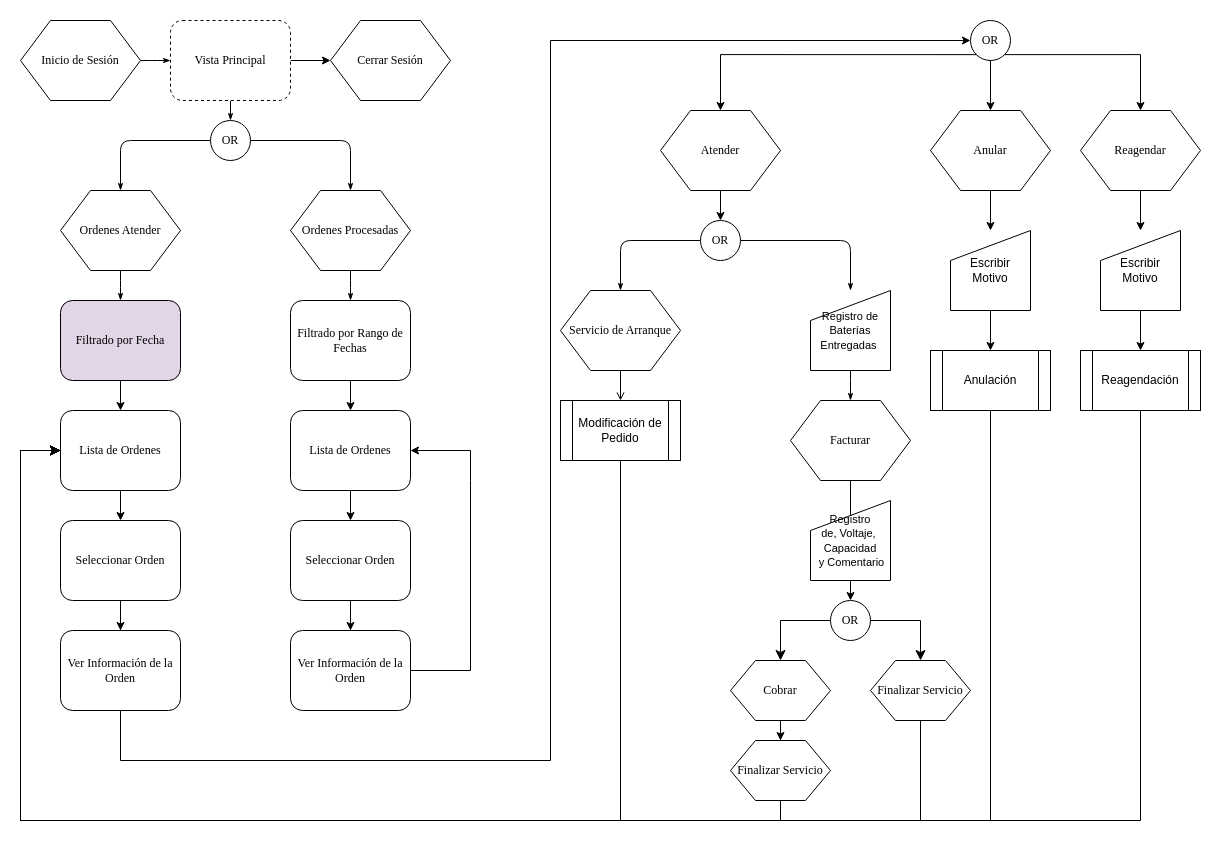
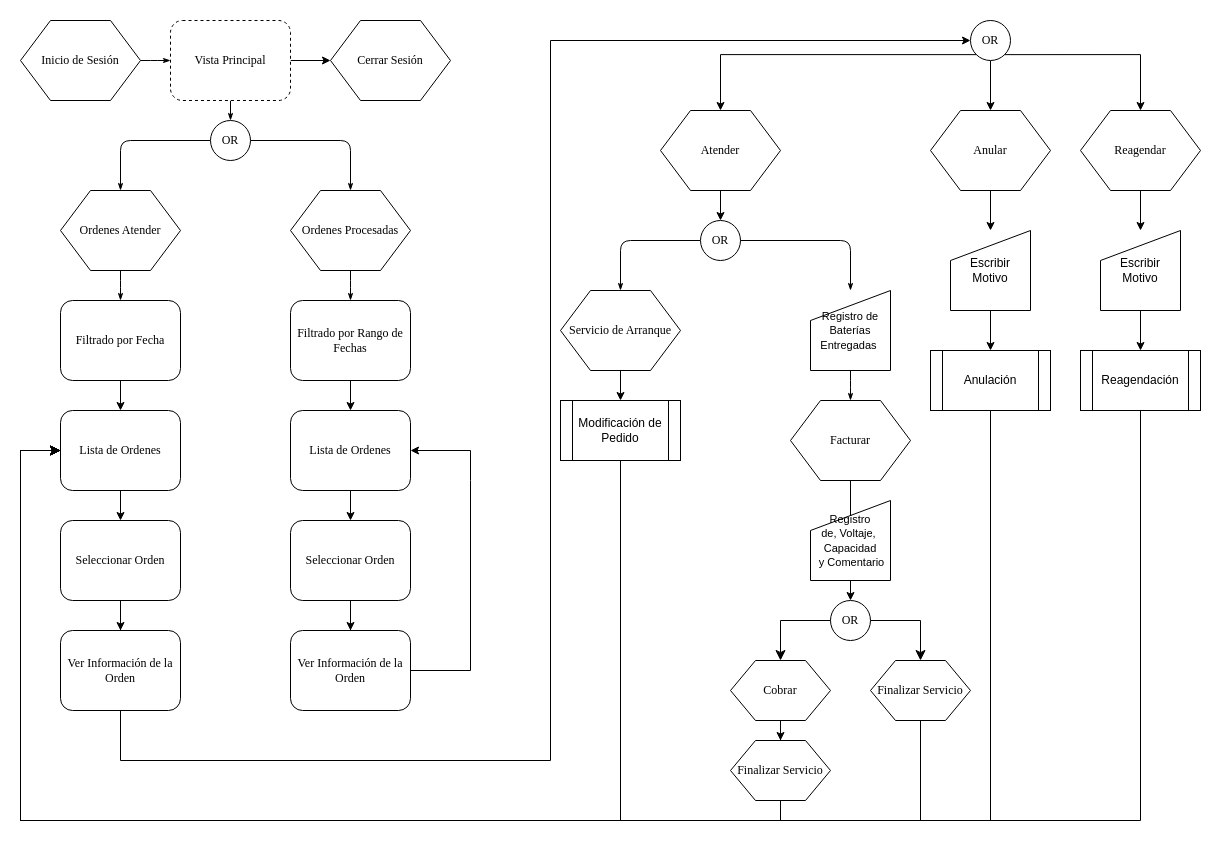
node "Filtrado por Fecha": fillcolor #e1d5e7 -> #ffffff
edge "Servicio de Arranque" -> "Modificación de Pedido": arrowhead open -> classic
